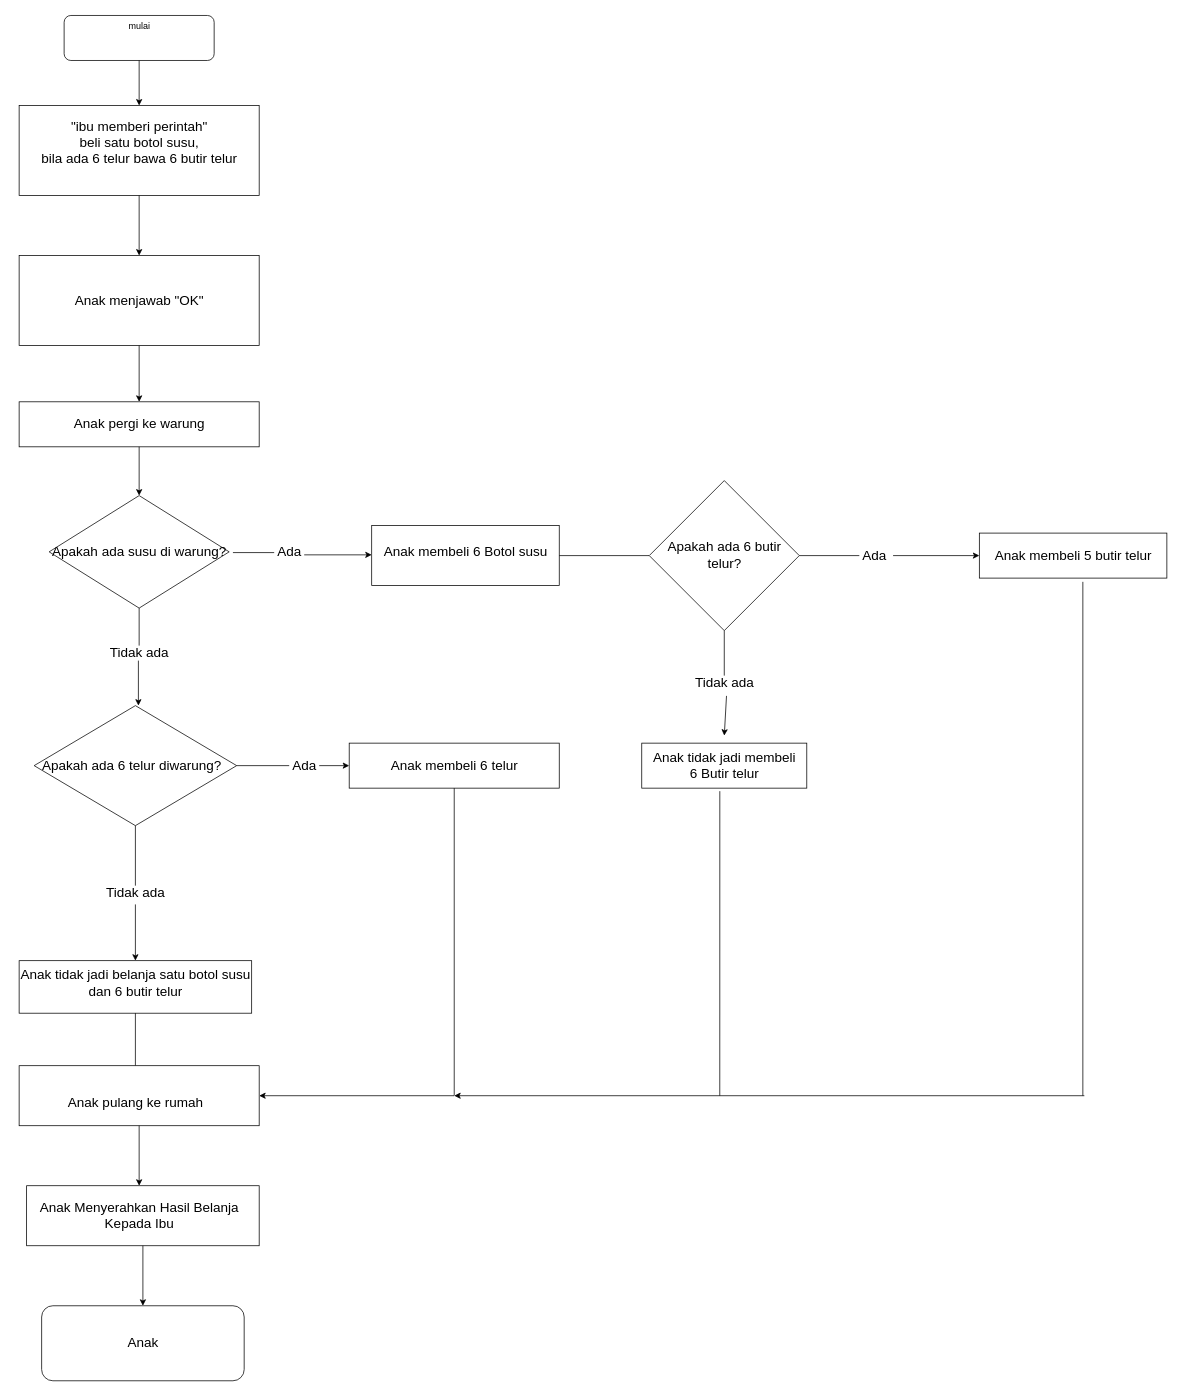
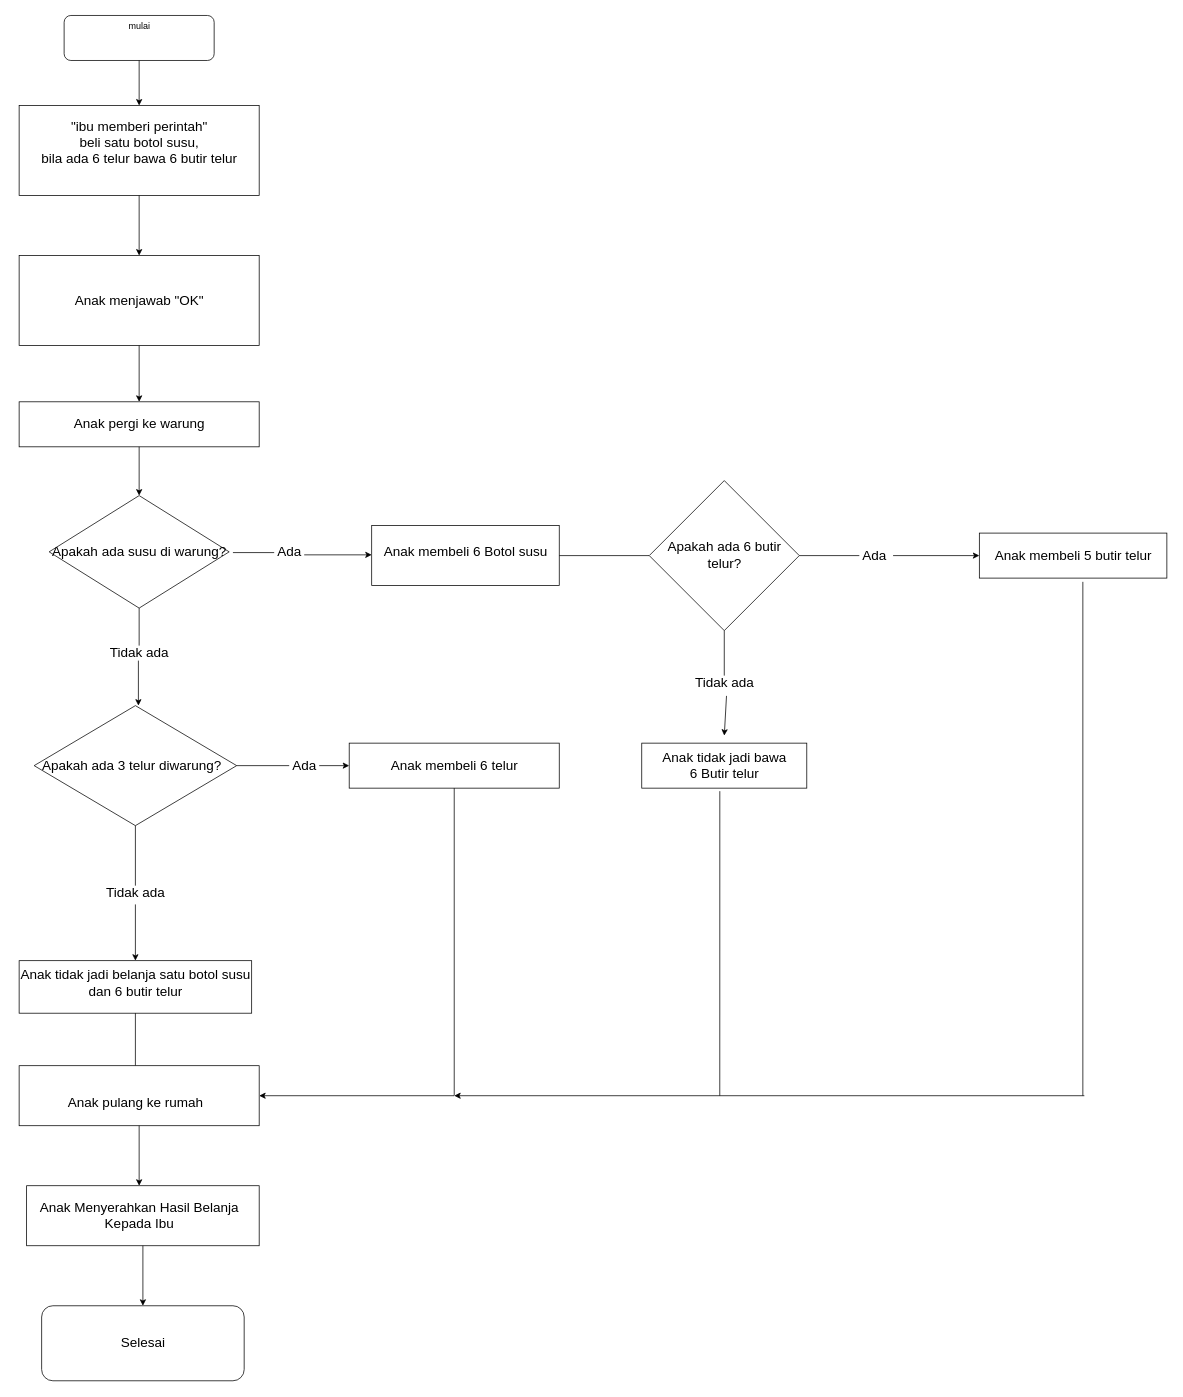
node "Apakah ada 6 telur diwarung?": label "Apakah ada 6 telur diwarung?" -> "Apakah ada 3 telur diwarung?"
node "Anak tidak jadi membeli 6 Butir telur": label "Anak tidak jadi membeli 6 Butir telur" -> "Anak tidak jadi bawa 6 Butir telur"
node "Anak": label "Anak" -> "Selesai"
